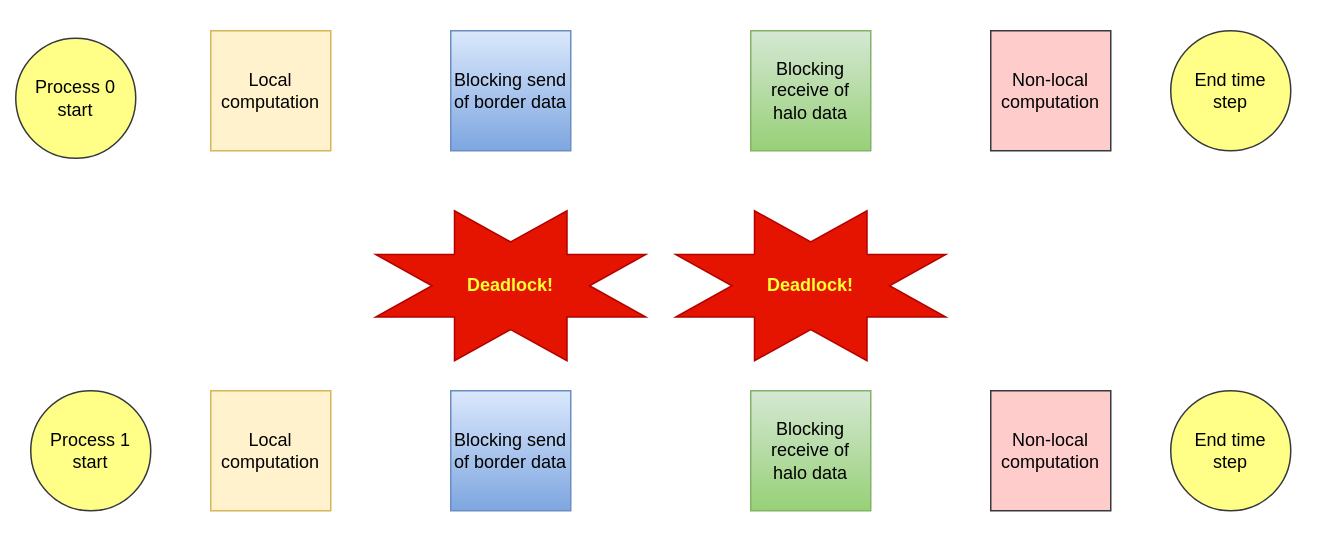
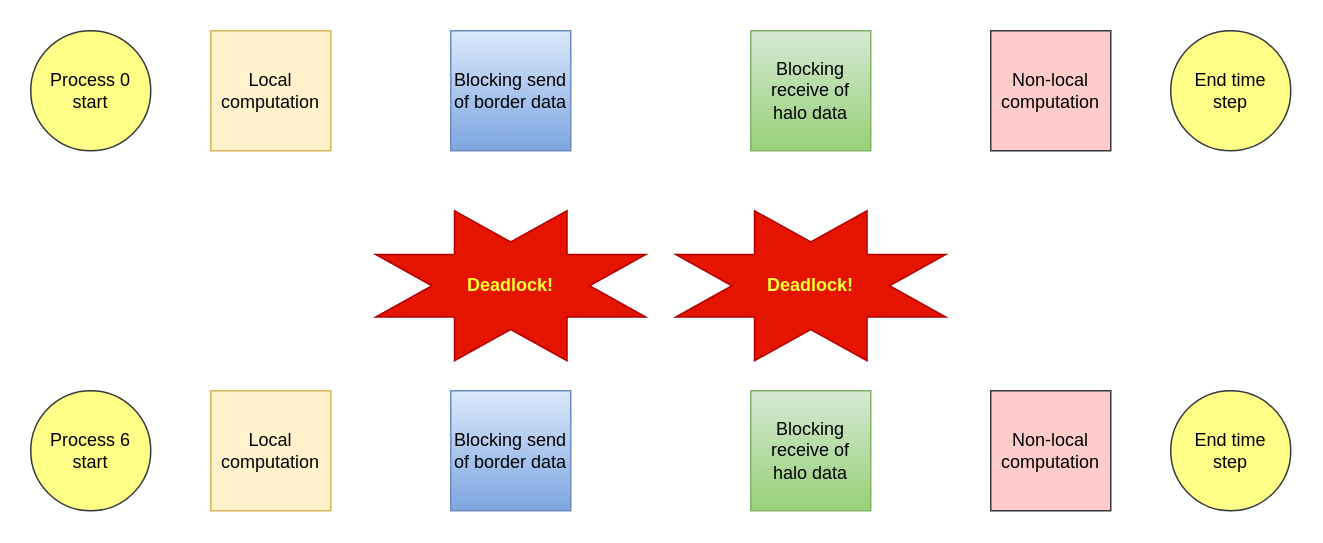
node "Process 0 start": moved (76, 98) -> (91, 91)
node "Process 1 start": label "Process 1 start" -> "Process 6 start"
